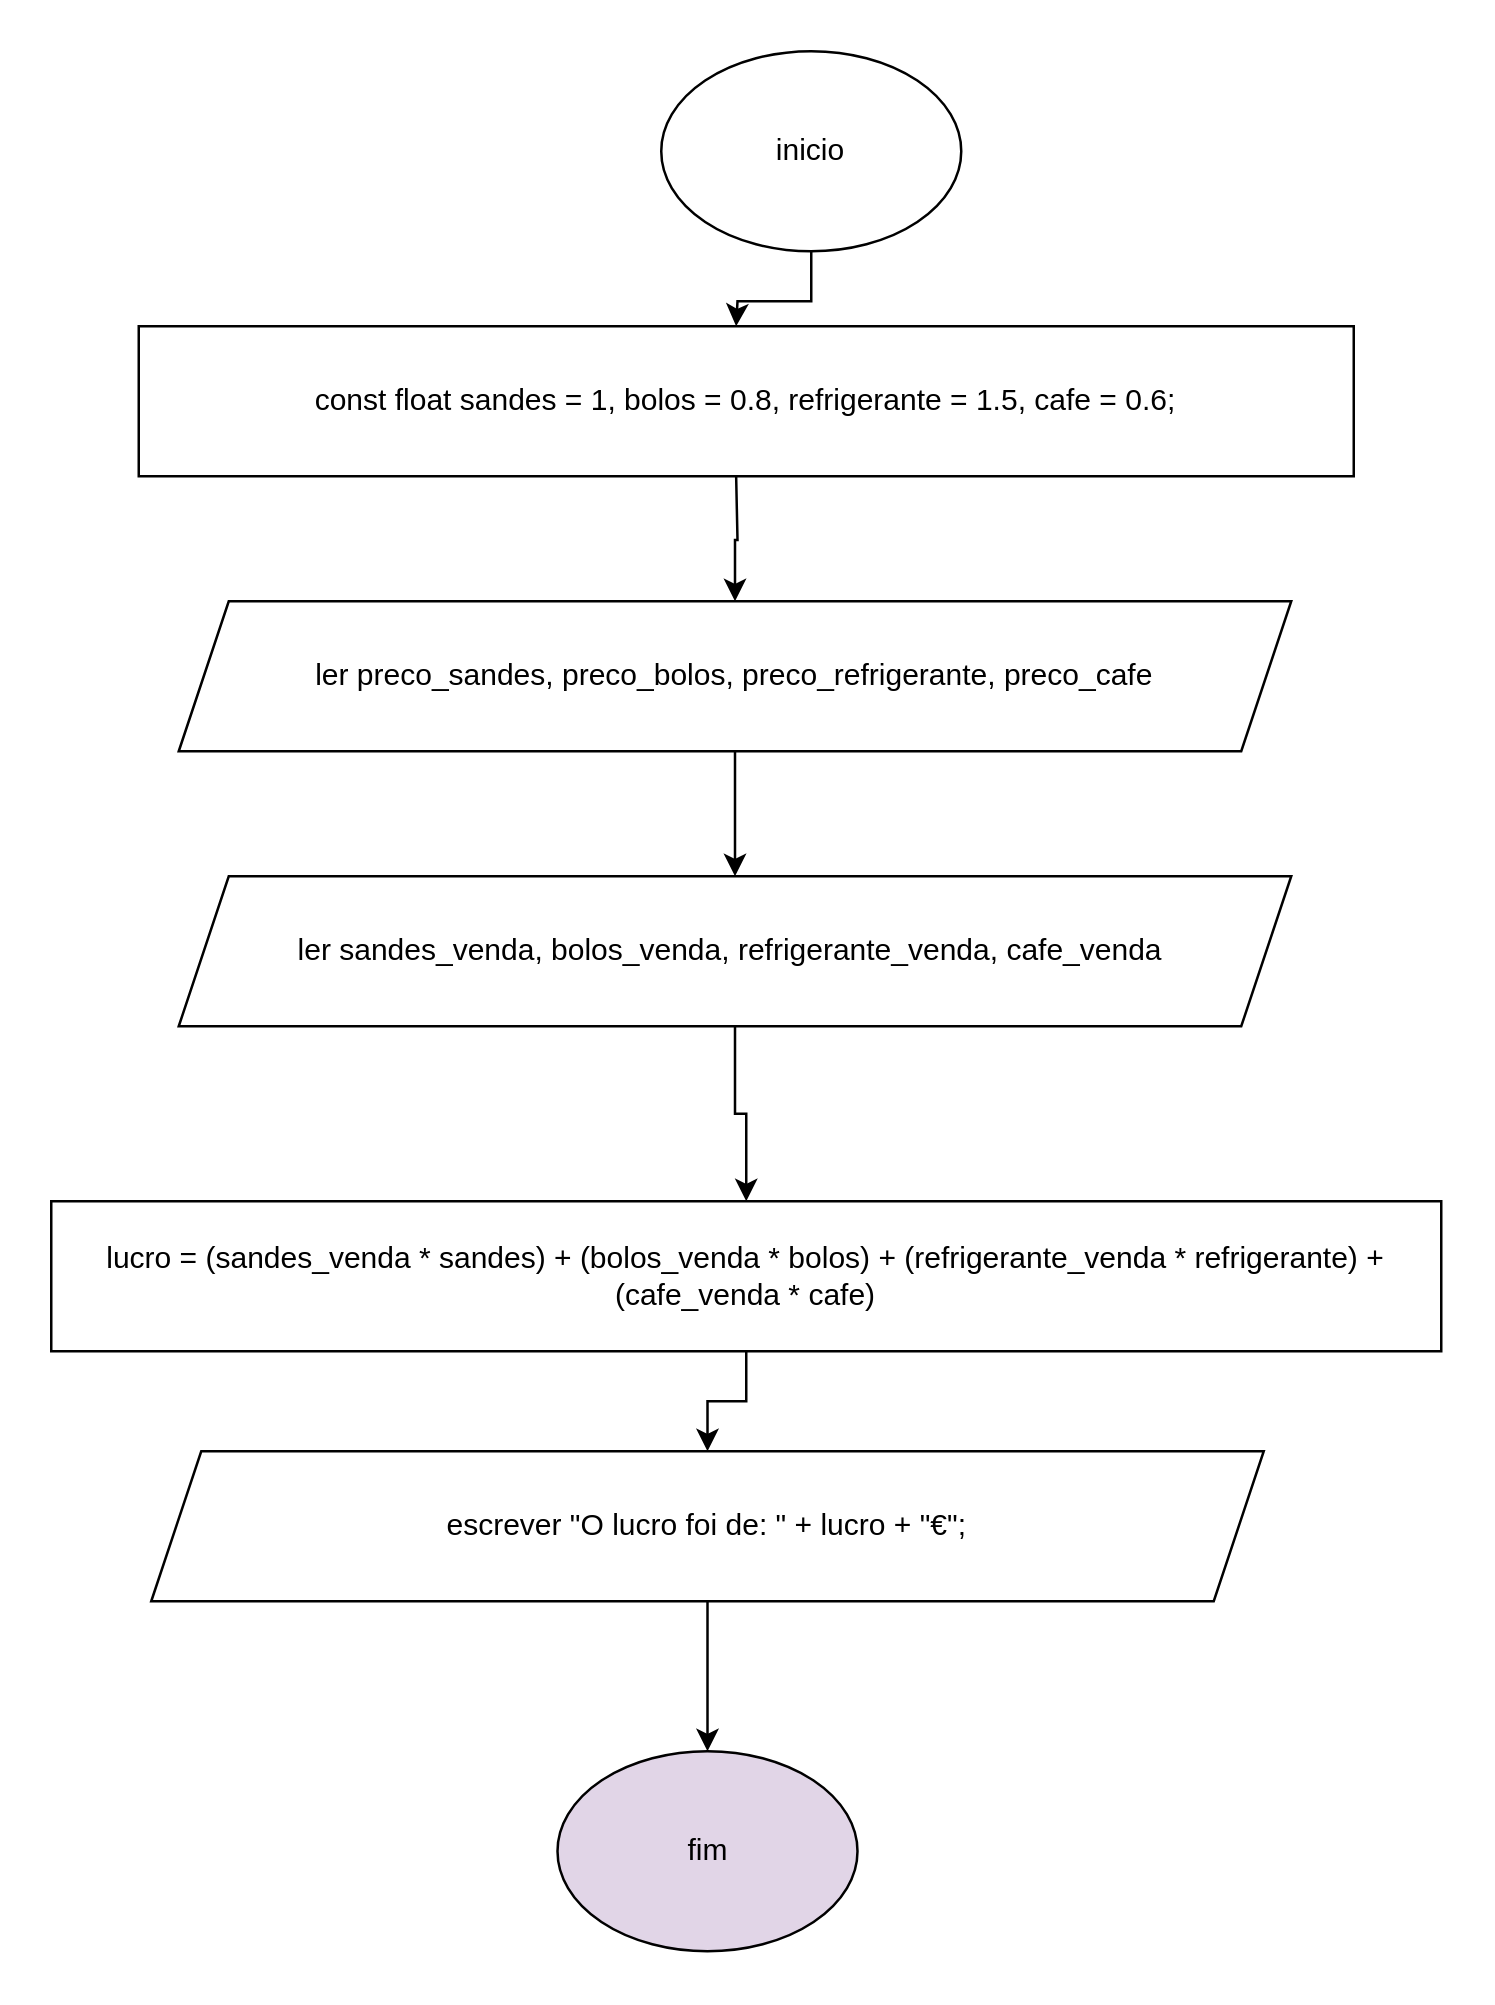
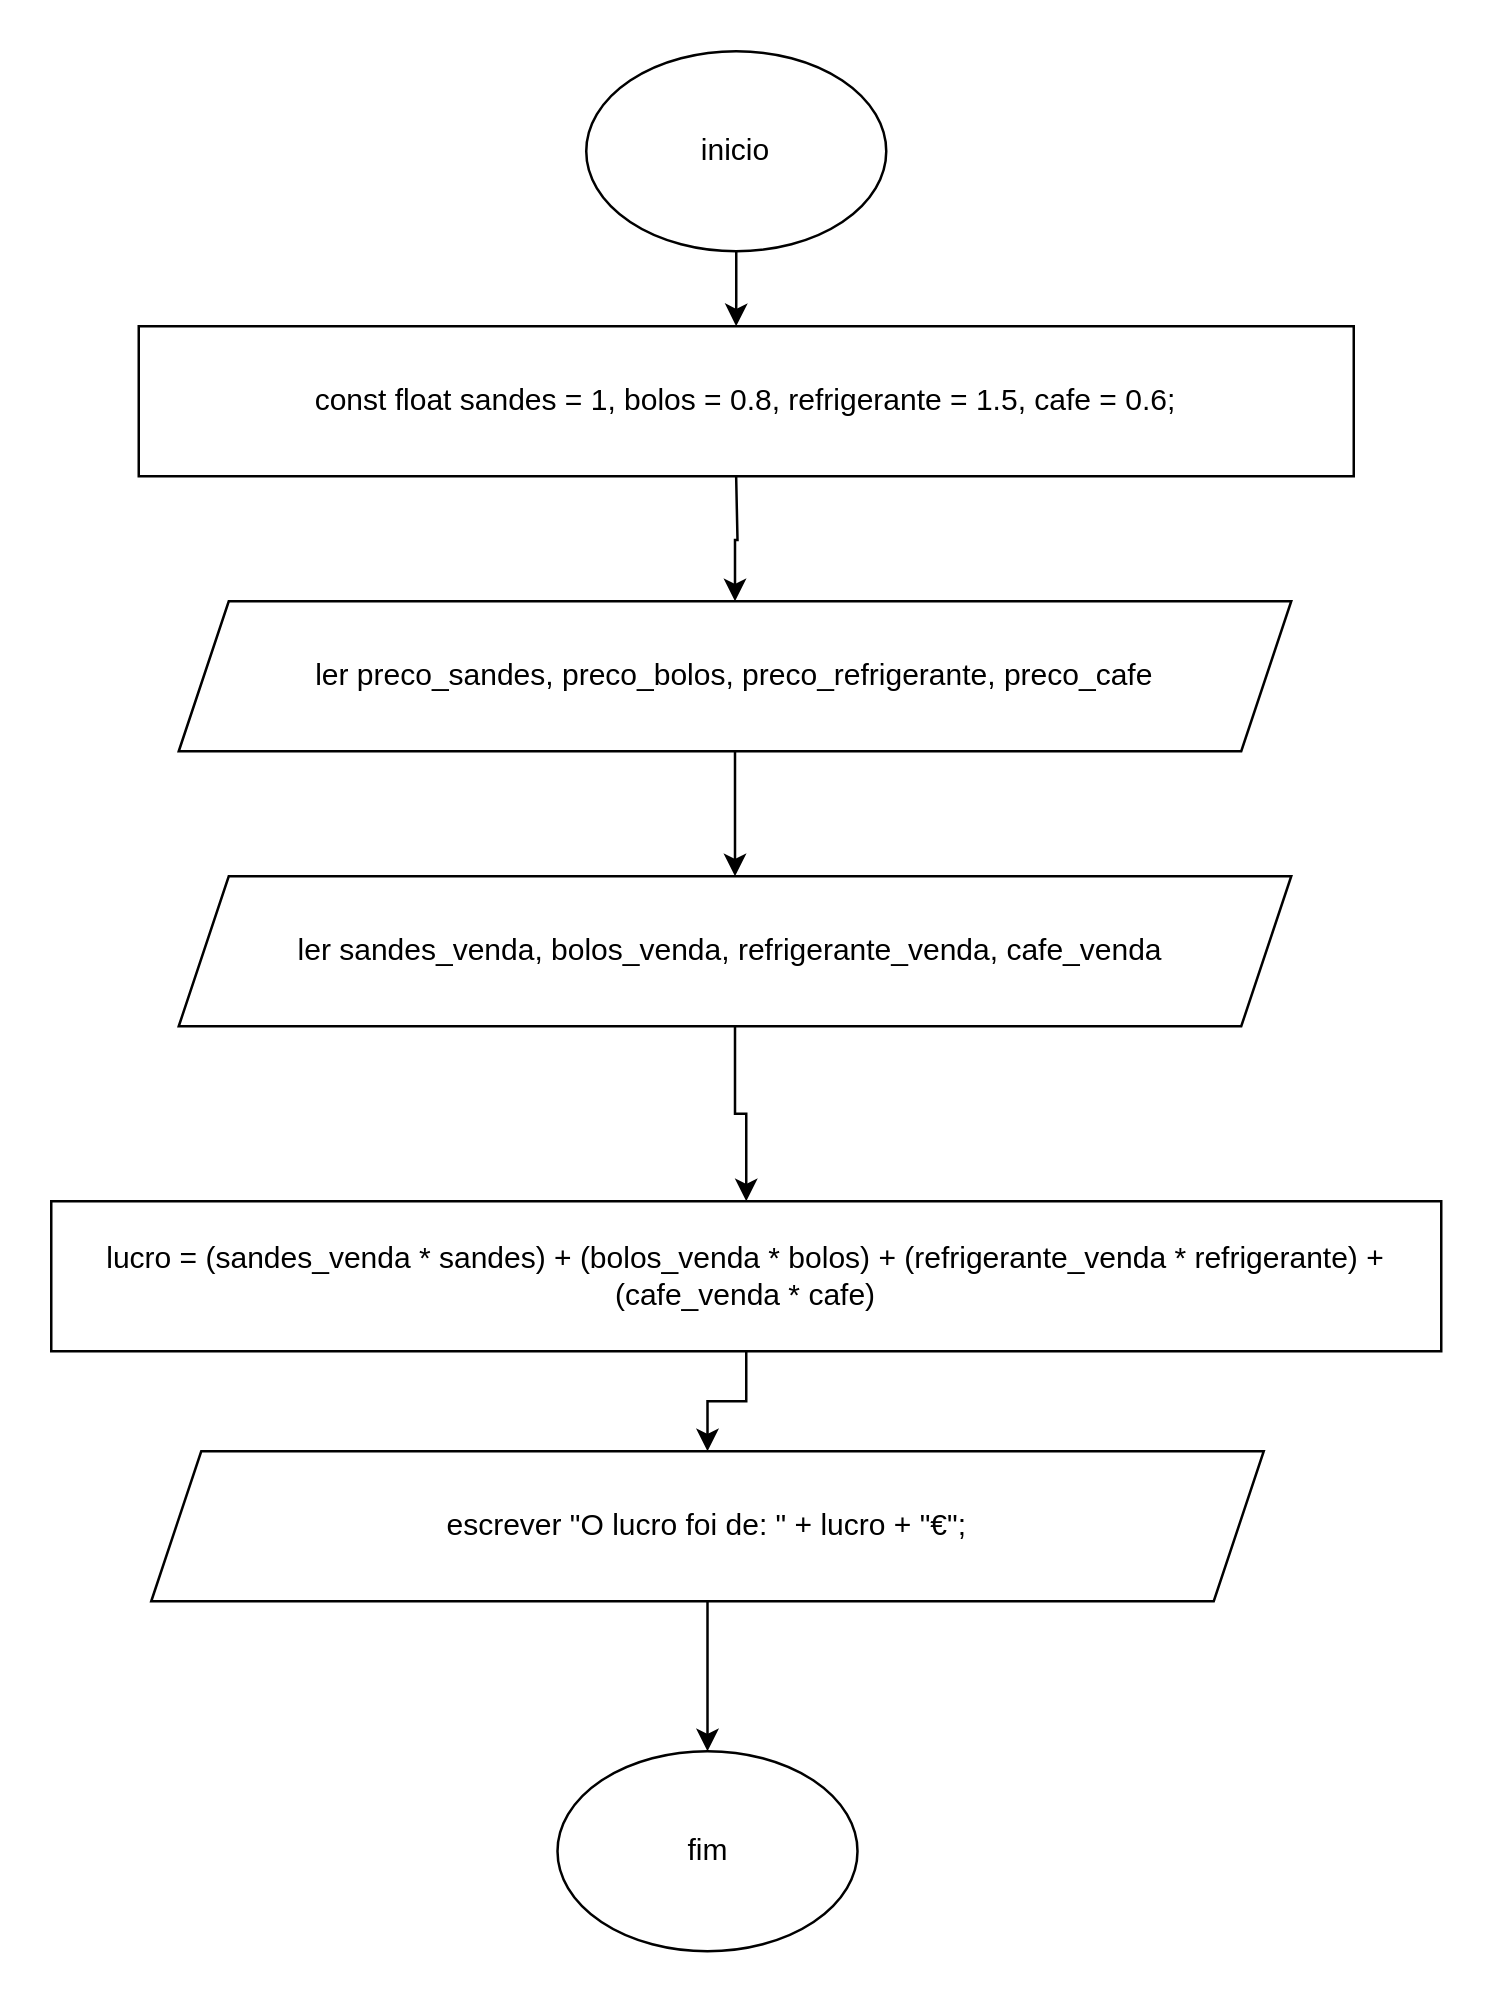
node "inicio": moved (811, 151) -> (736, 151)
node "fim": fillcolor #e1d5e7 -> #ffffff
